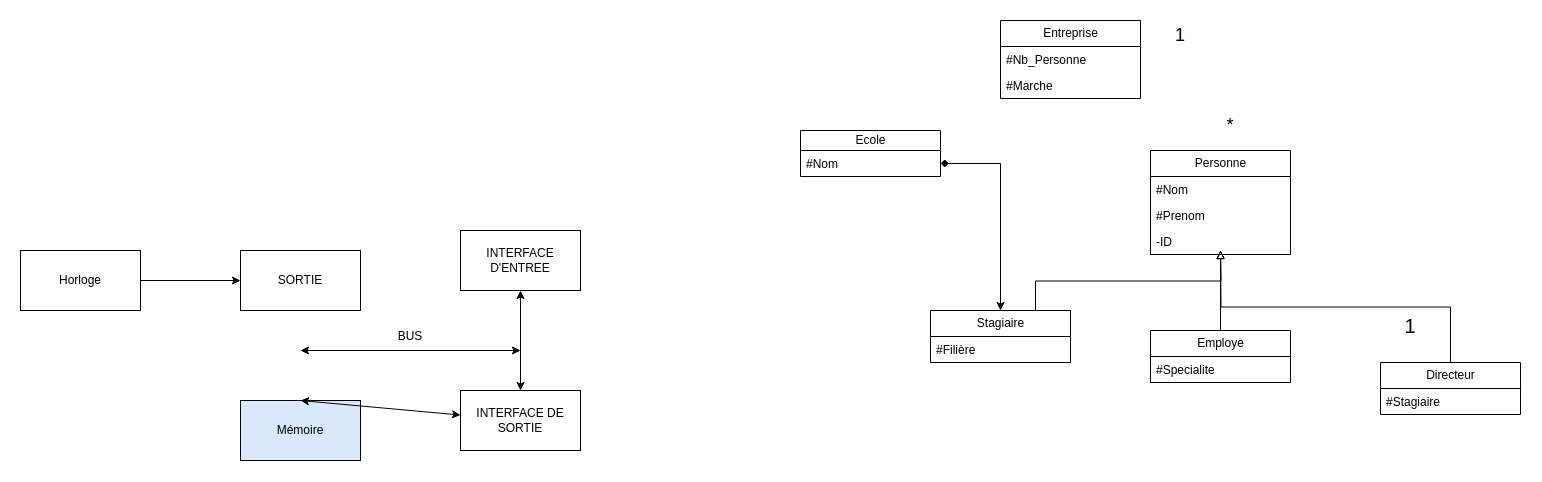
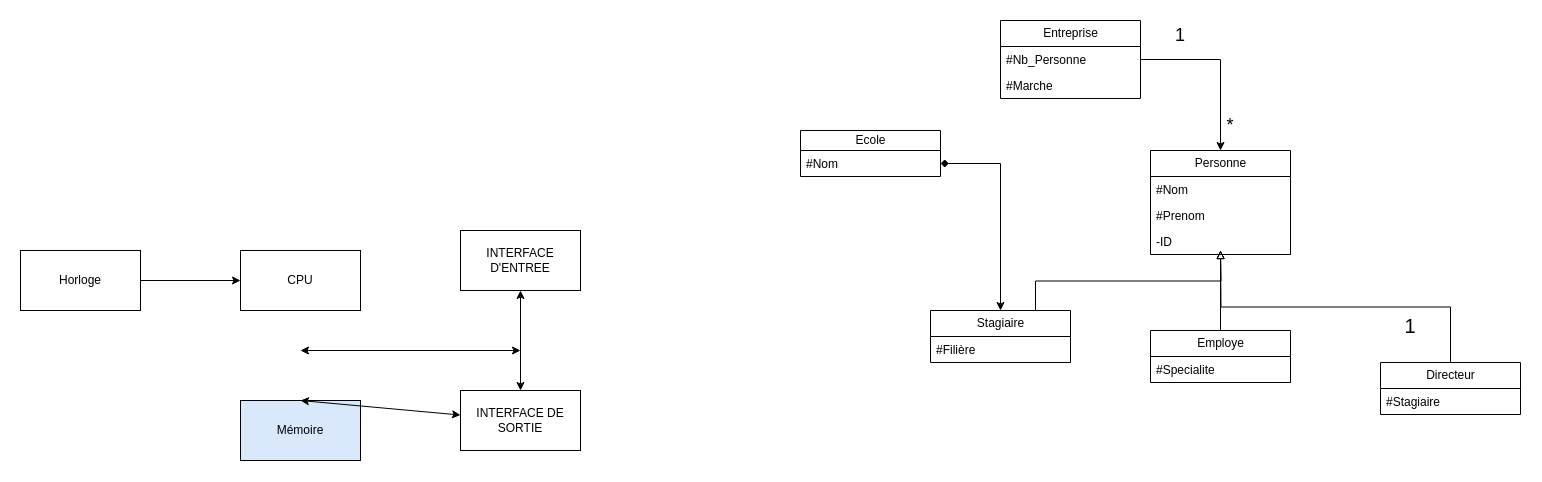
edge "#Nb_Personne" -> "Personne": added
node "SORTIE": label "SORTIE" -> "CPU"
node "BUS": removed
